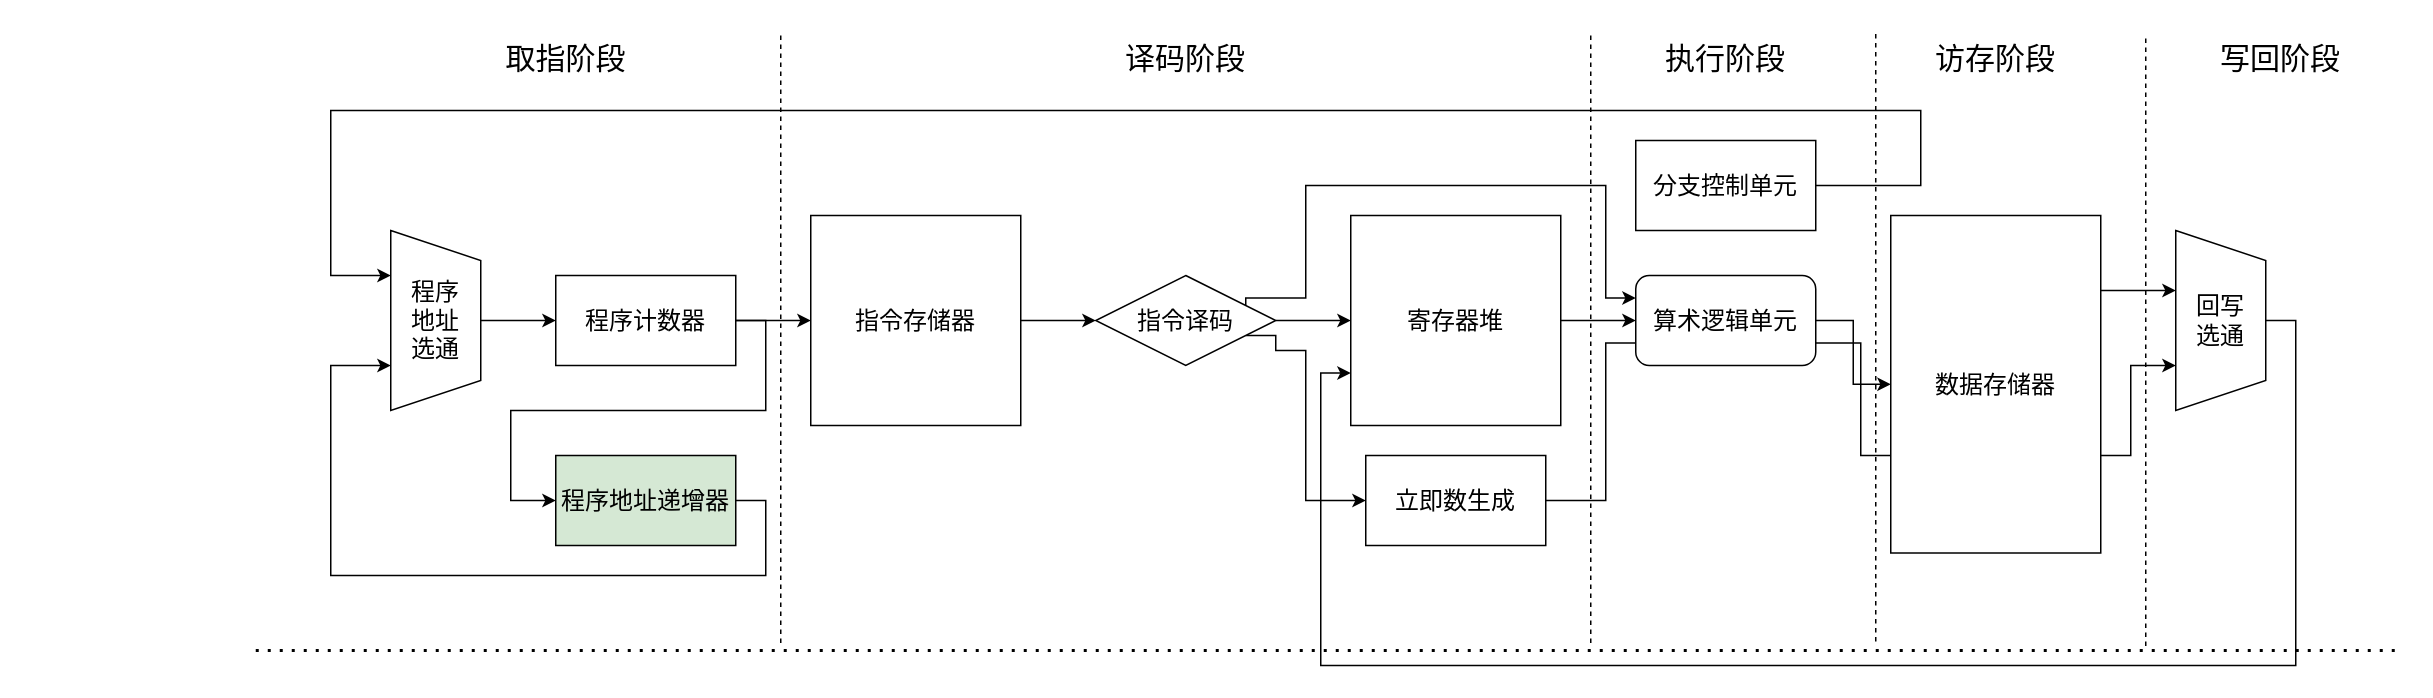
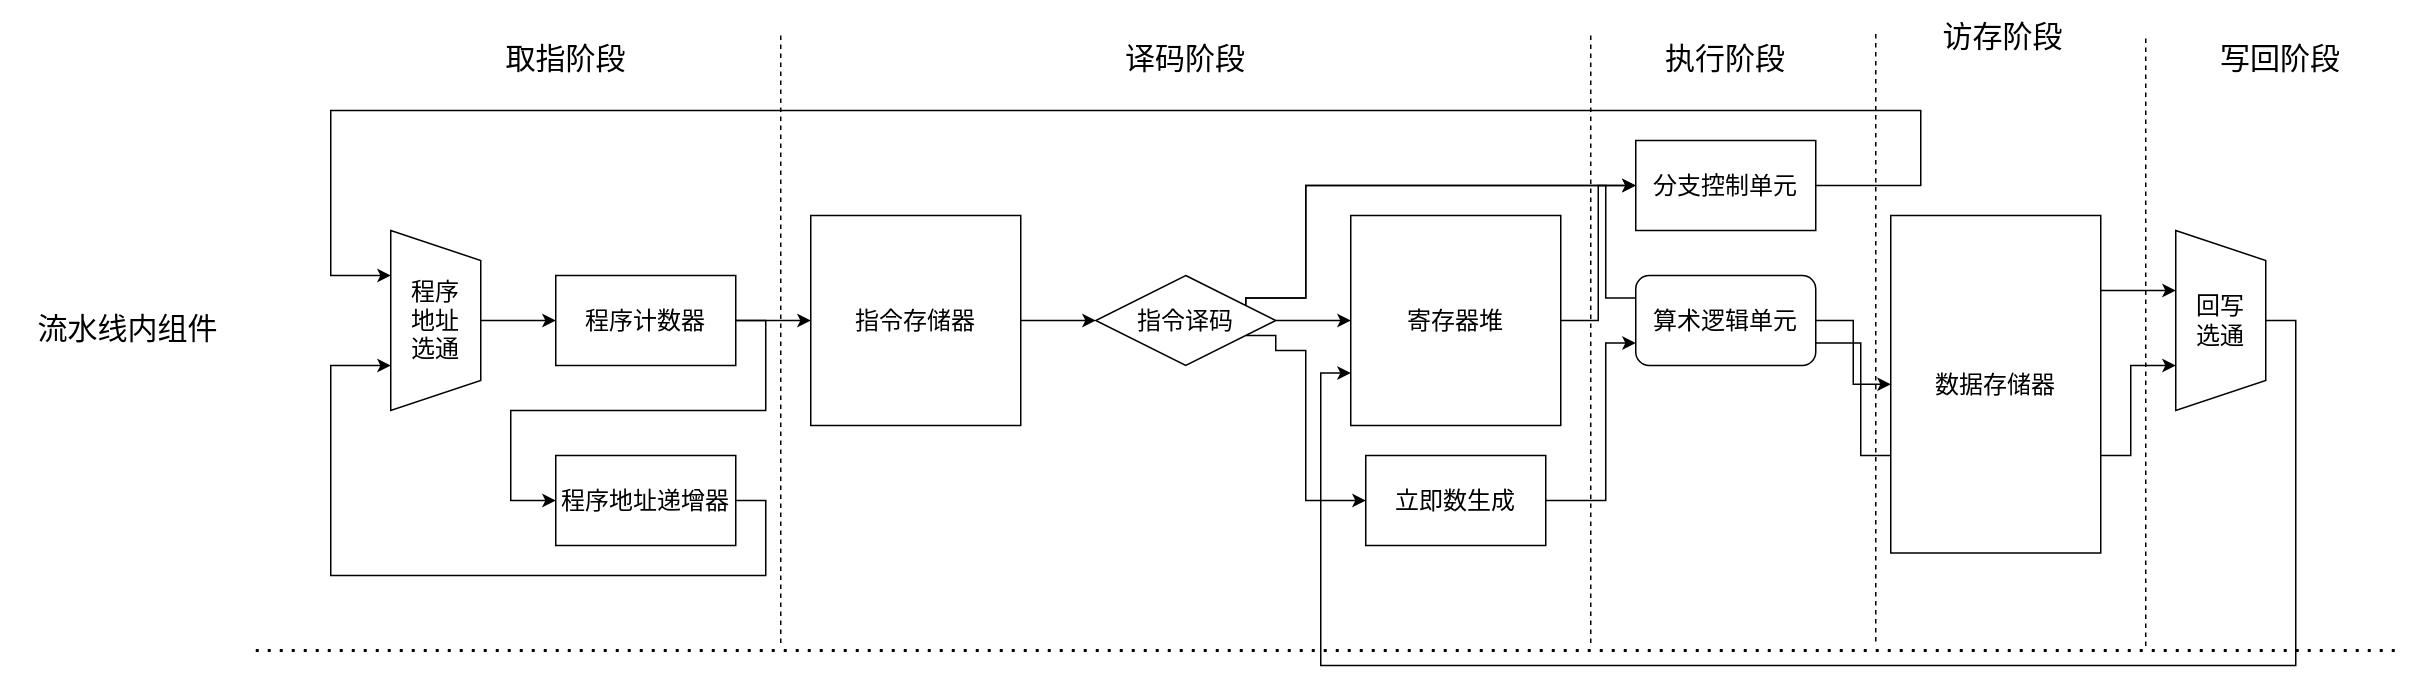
node "访存阶段": moved (1996, 58) -> (2003, 35)
edge "指令译码" -> "分支控制单元": added
edge "指令译码" -> "算术逻辑单元": arrowhead classic -> none
edge "寄存器堆" -> "算术逻辑单元": now "寄存器堆" -> "分支控制单元"
node "流水线内组件": added
edge "算术逻辑单元" -- "立即数生成": arrowhead none -> classic
node "程序地址递增器": fillcolor #d5e8d4 -> #ffffff
